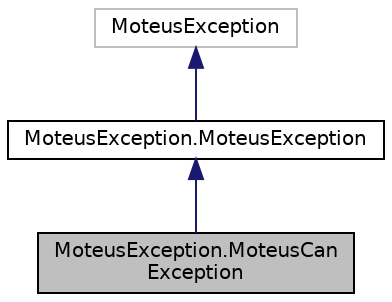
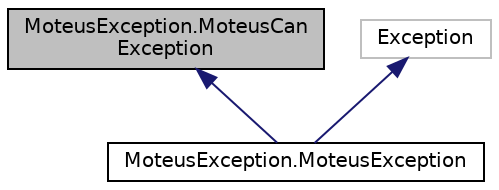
node "MoteusException": label "MoteusException" -> "Exception"
edge "MoteusException.MoteusCan Exception" -> "MoteusException.MoteusException": reversed
